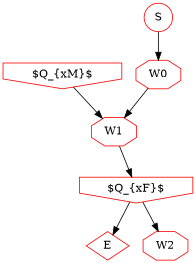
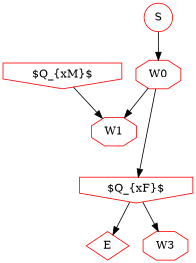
edge "W1" -> "$Q_{xF}$": now "W0" -> "$Q_{xF}$"
node "W2": label "W2" -> "W3"
